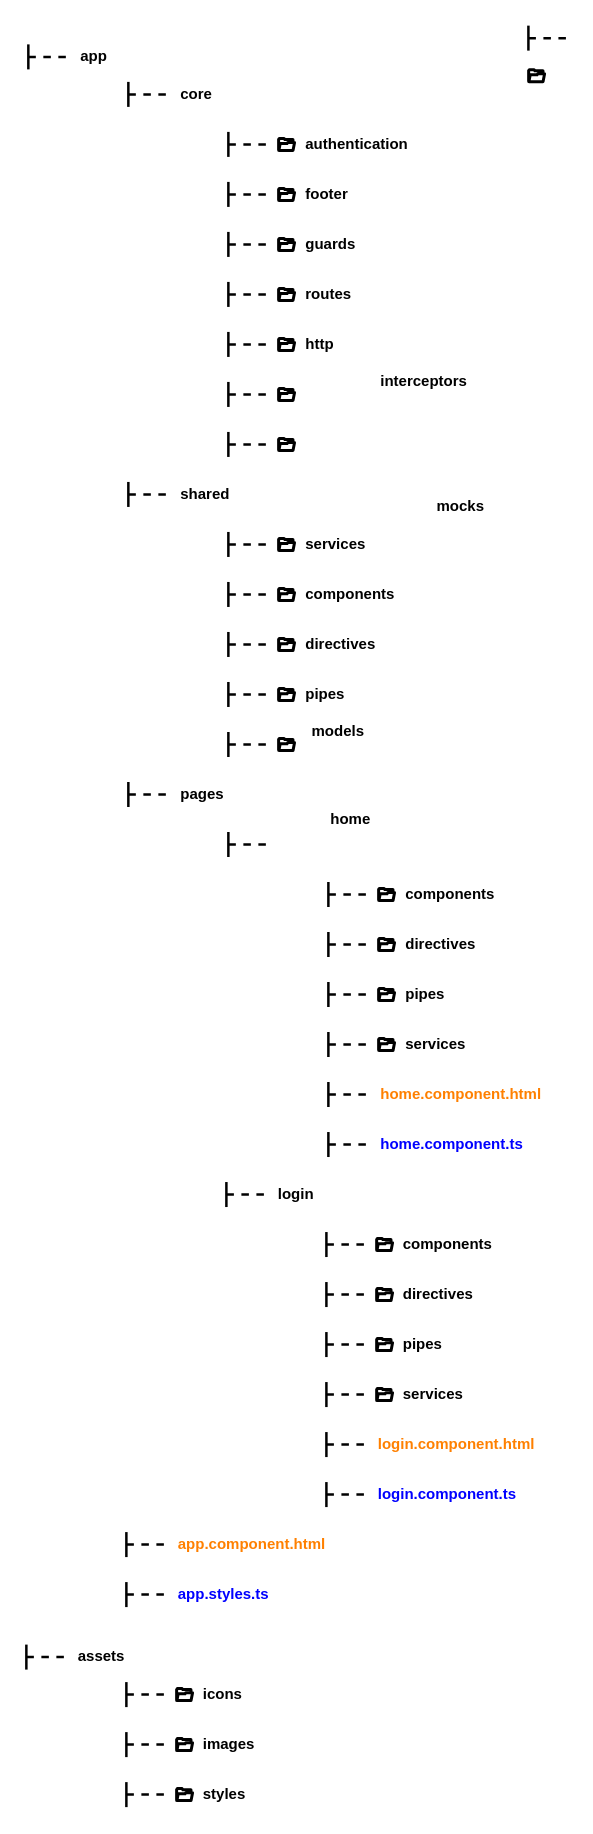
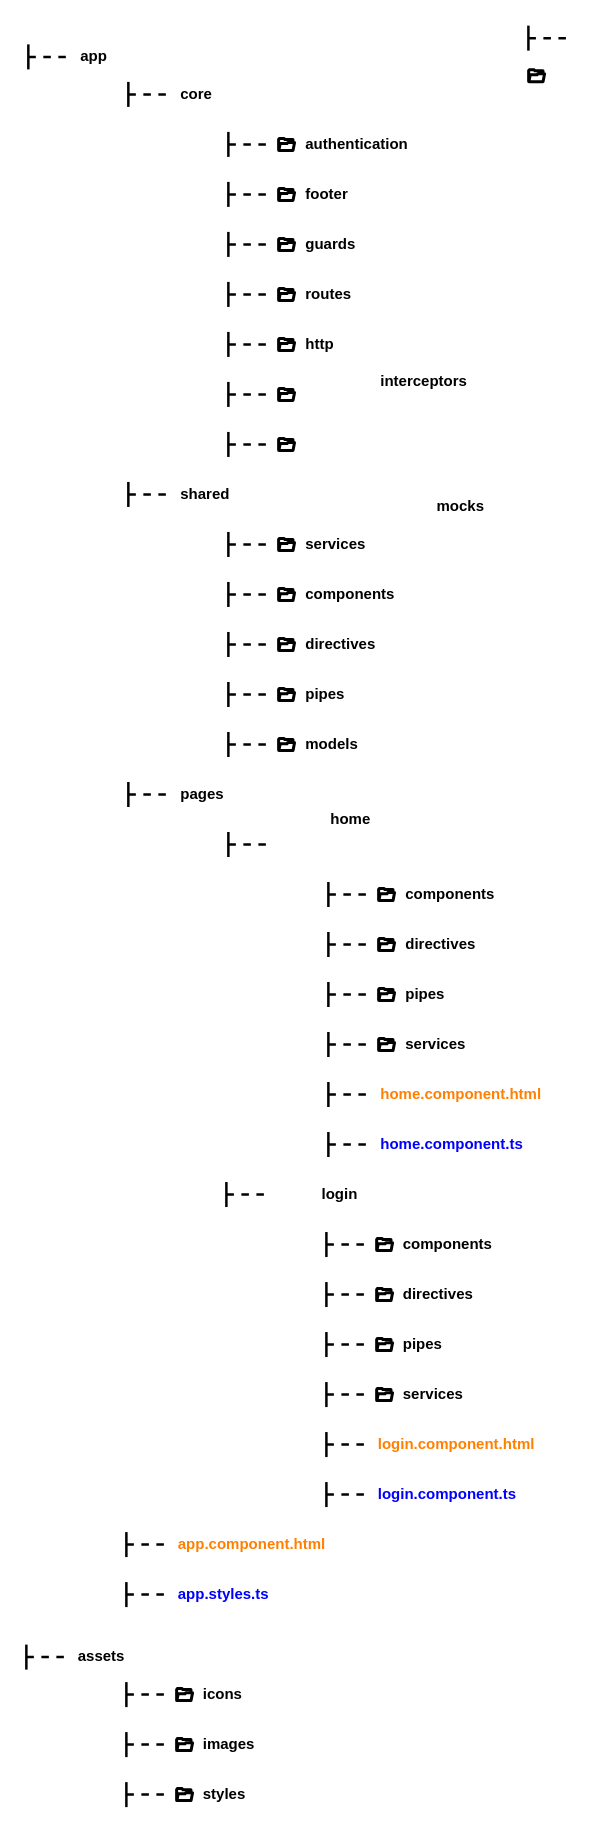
node "models": moved (341, 732) -> (334, 744)
node "login": moved (307, 1194) -> (351, 1194)
